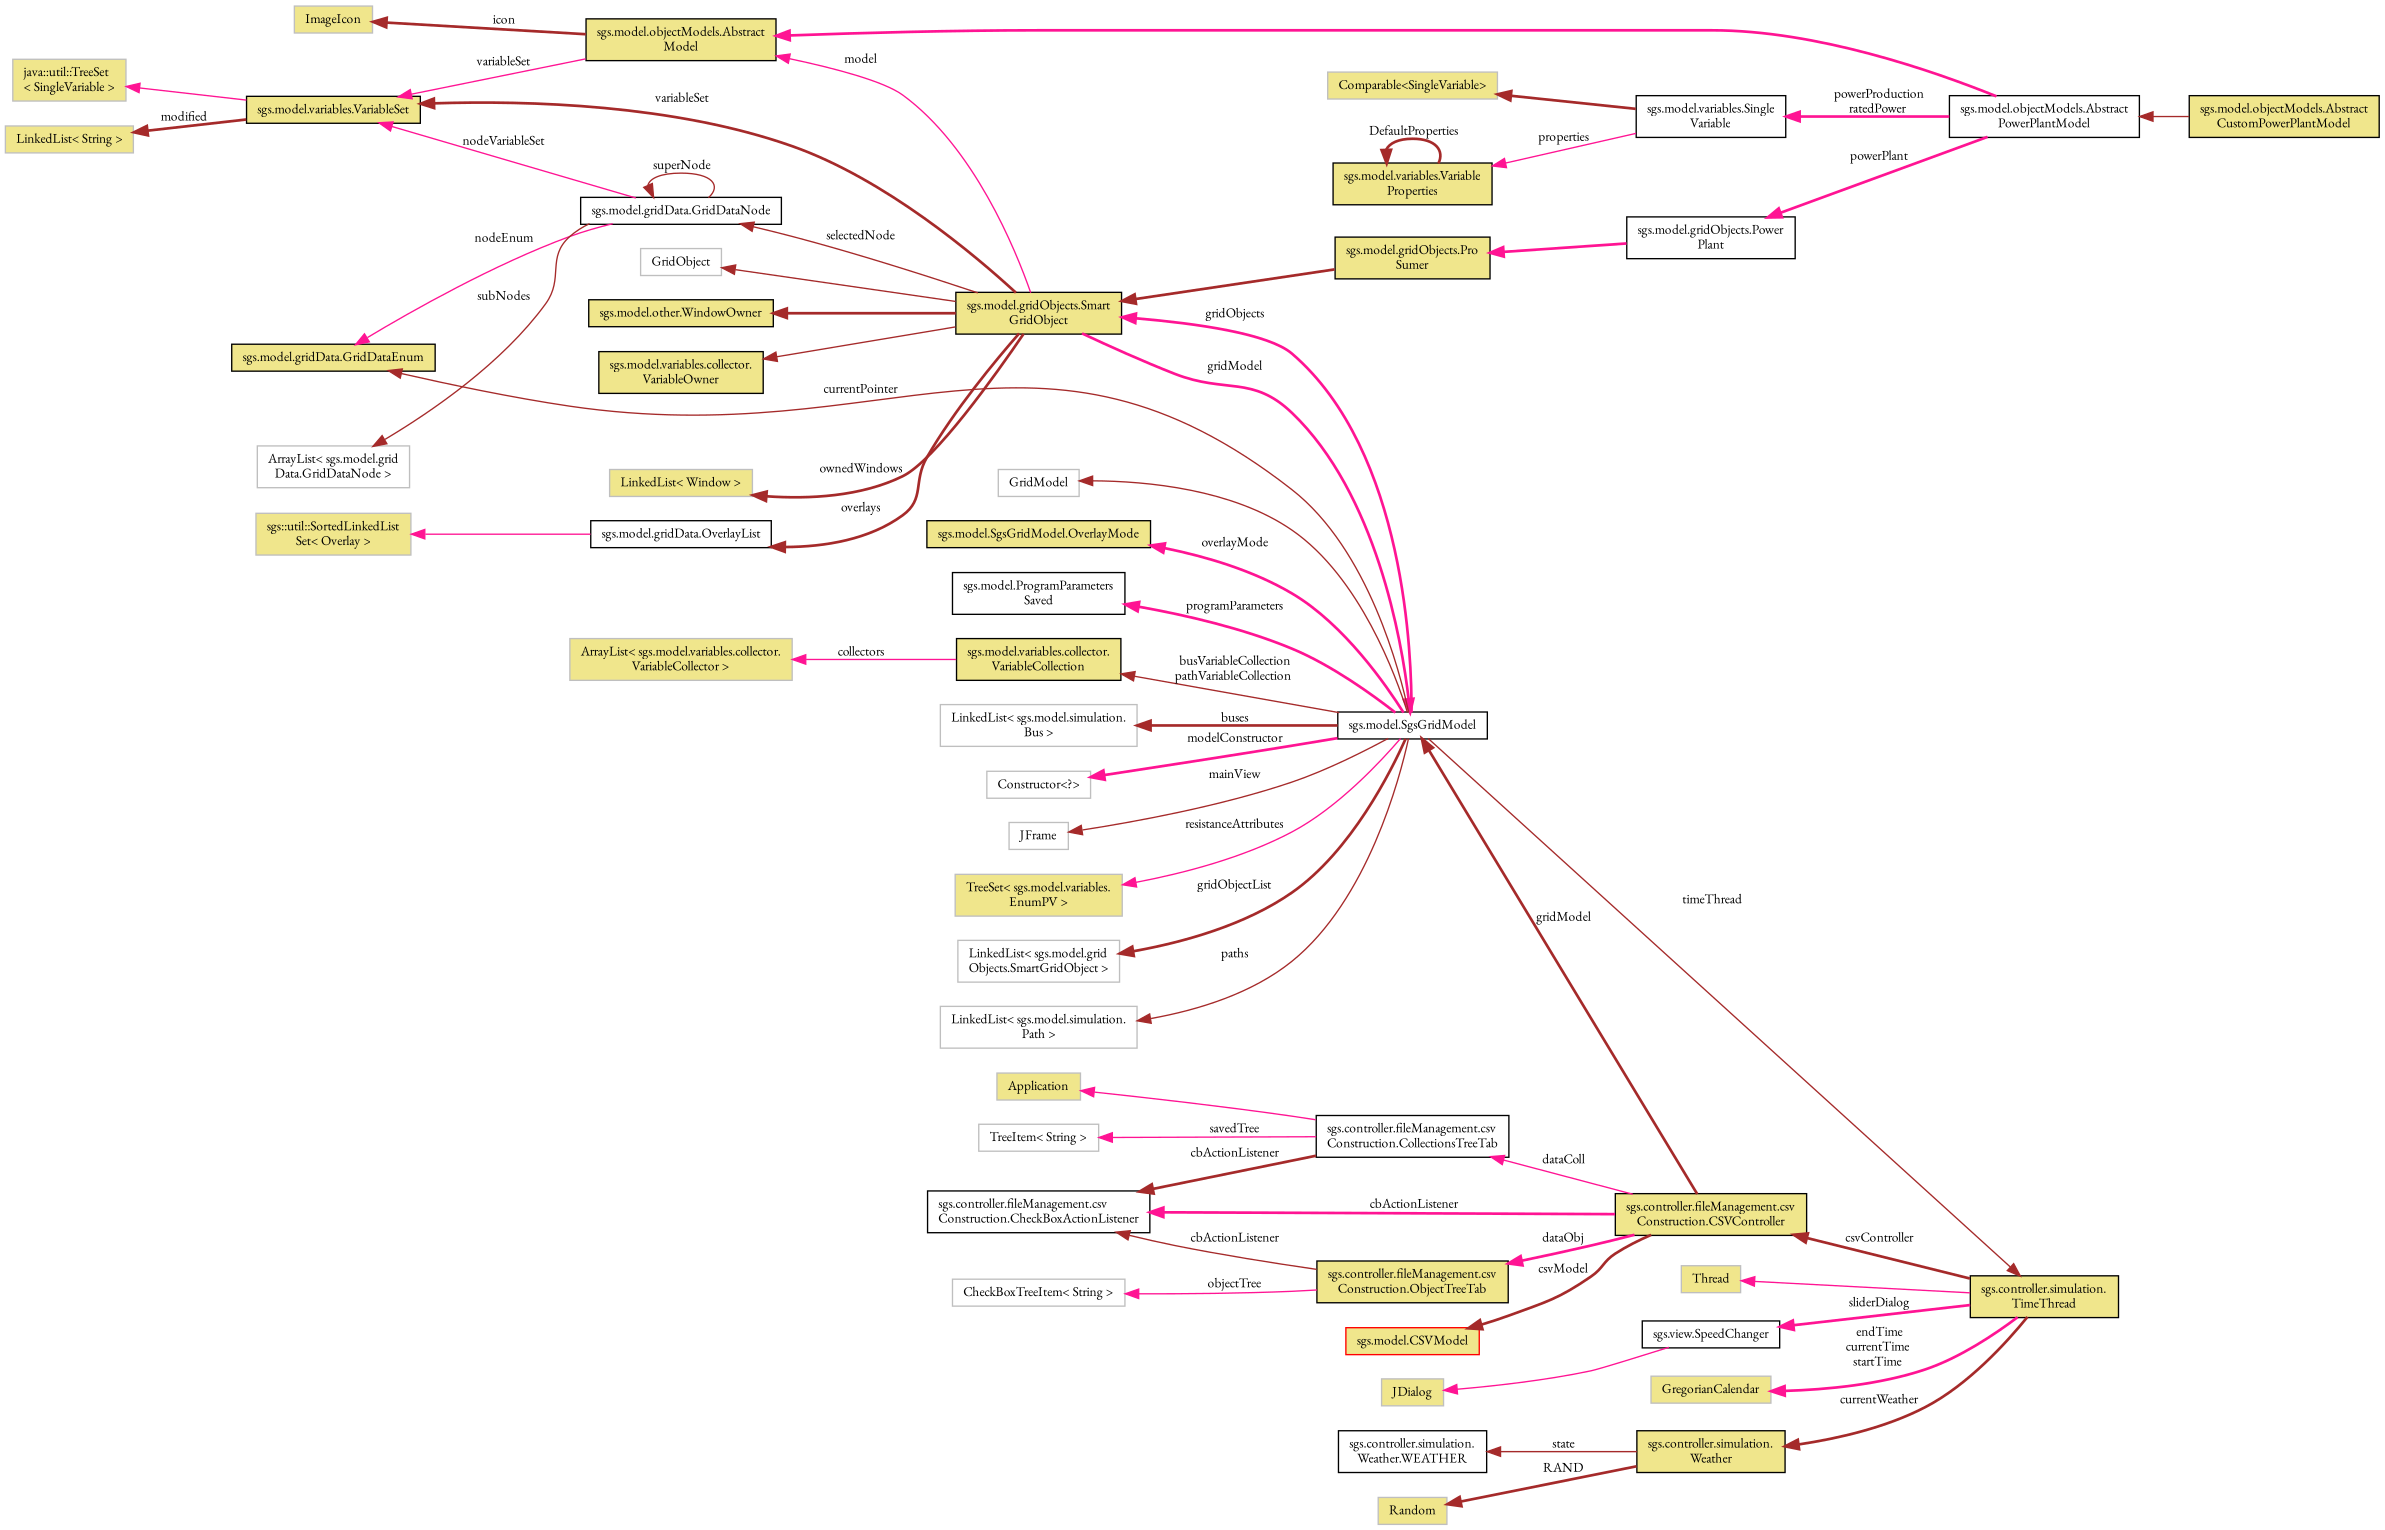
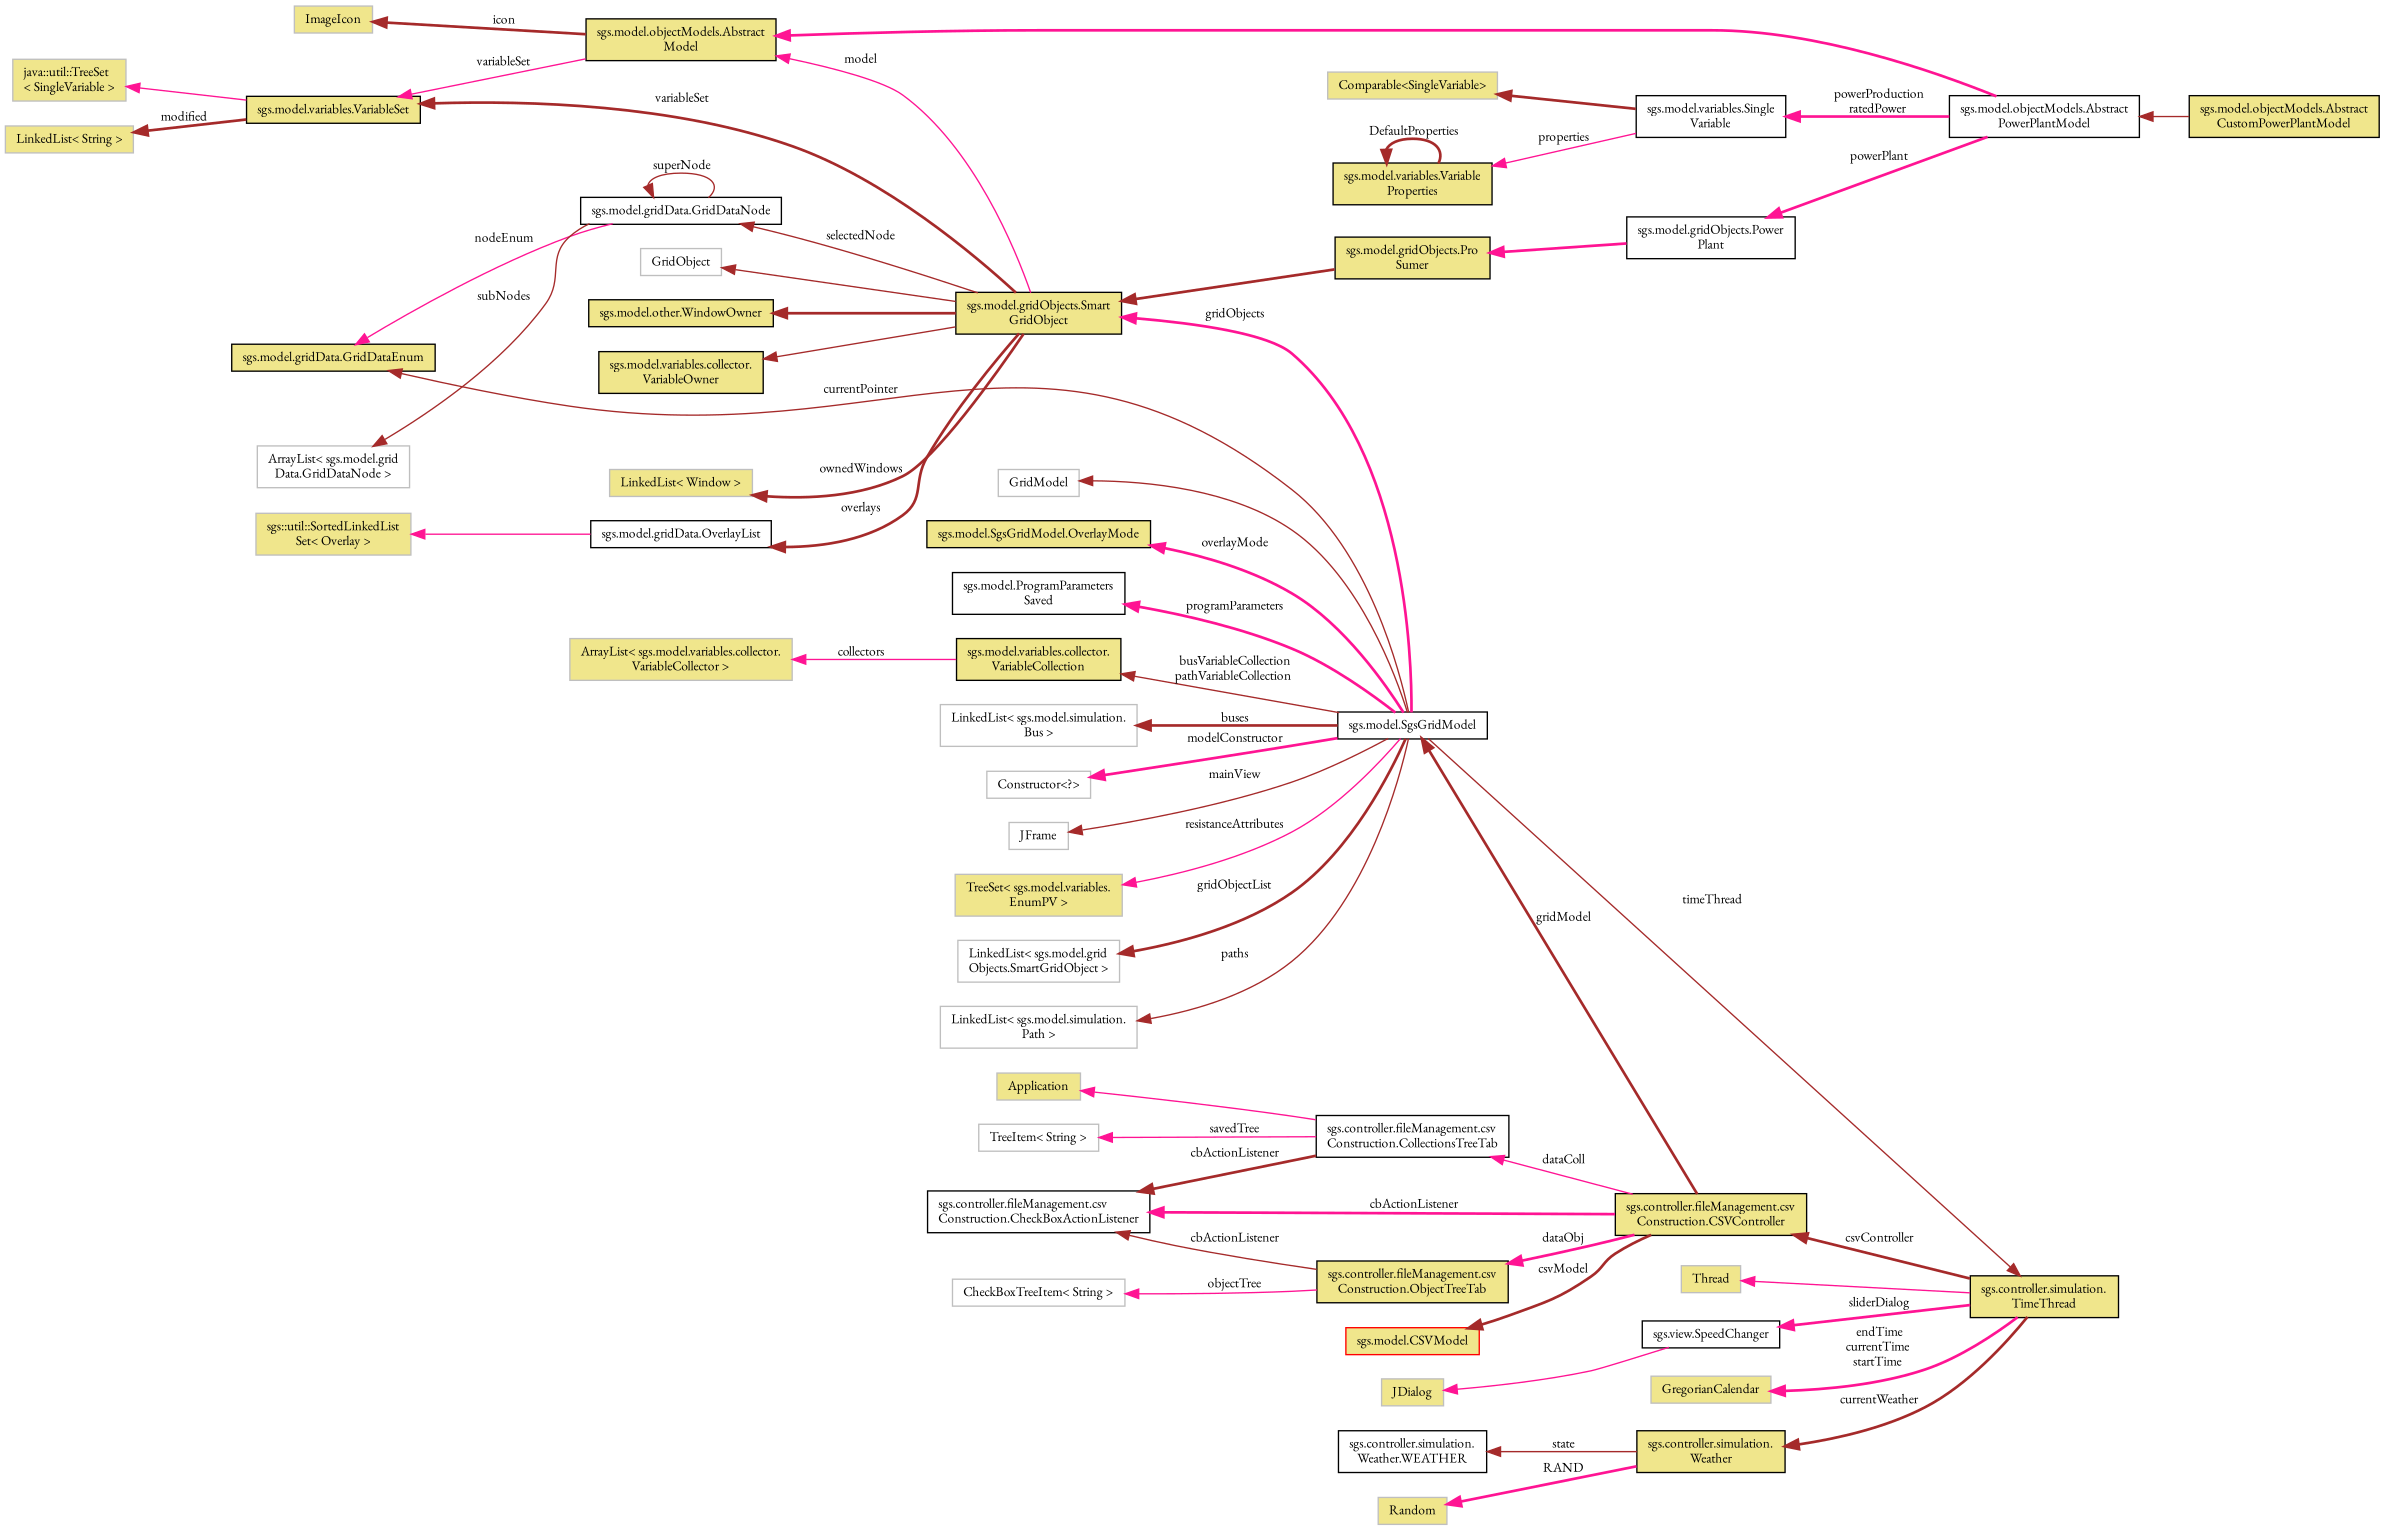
edge "sgs.model.gridData.GridDataNode" -> "sgs.model.variables.VariableSet": removed, label "nodeVariableSet"
edge "sgs.model.gridObjects.Smart GridObject" -> "sgs.model.SgsGridModel": removed, label "gridModel"
edge "sgs.controller.simulation. Weather" -> "Random": color brown -> deeppink
